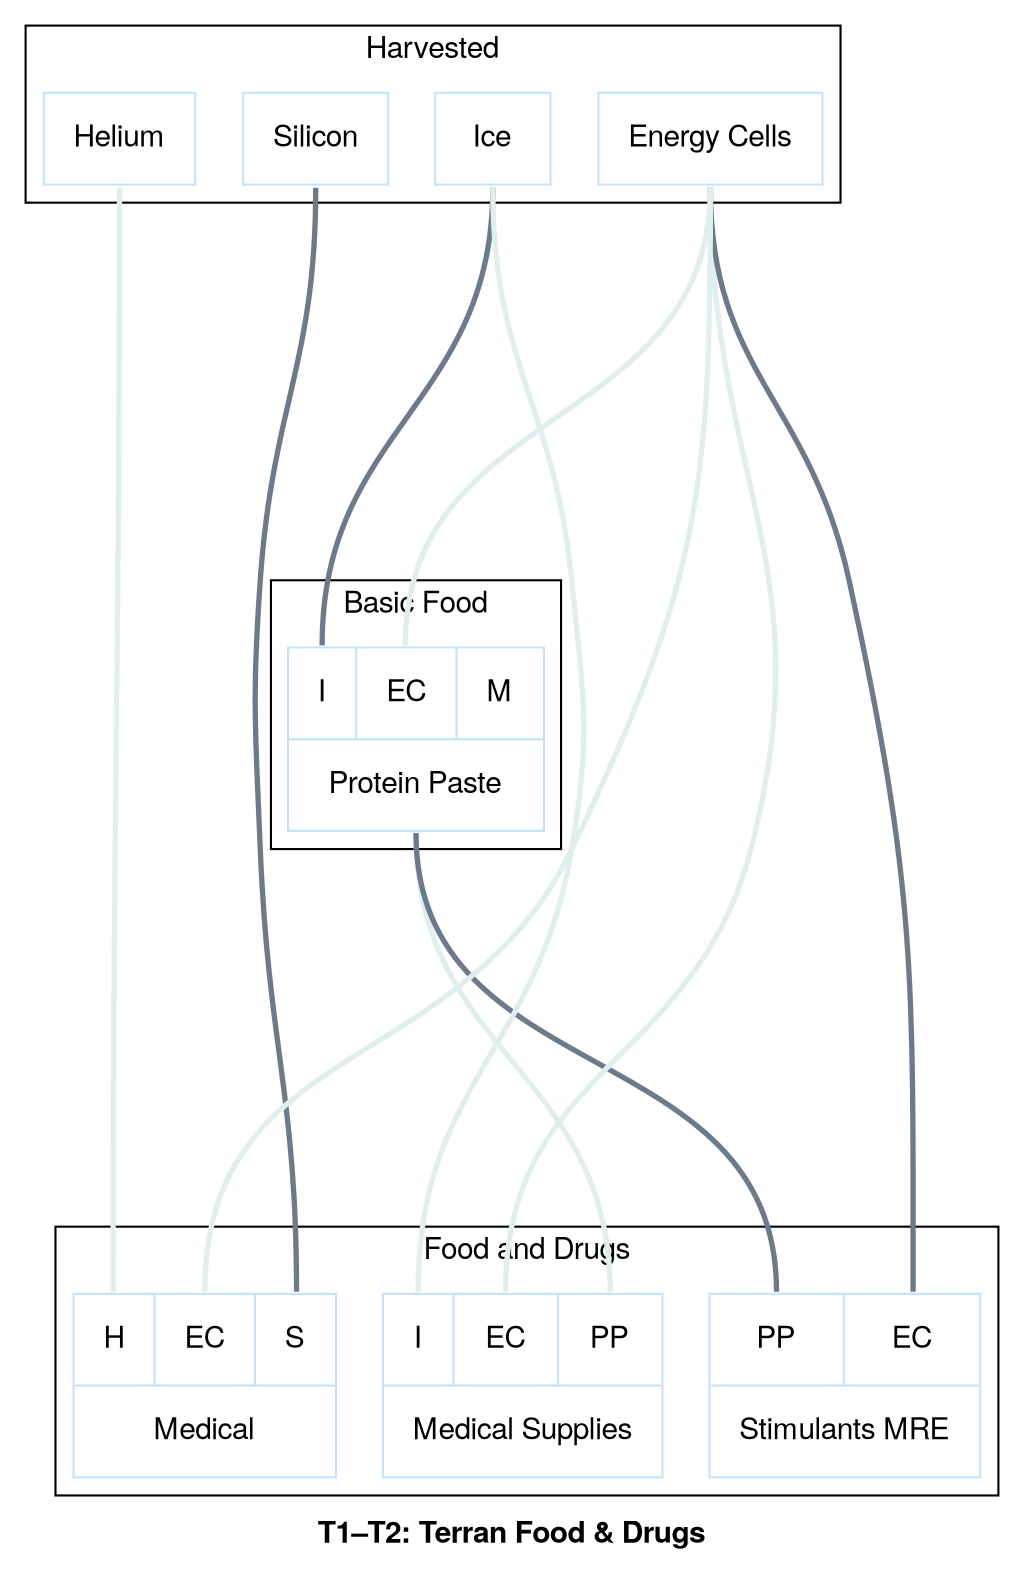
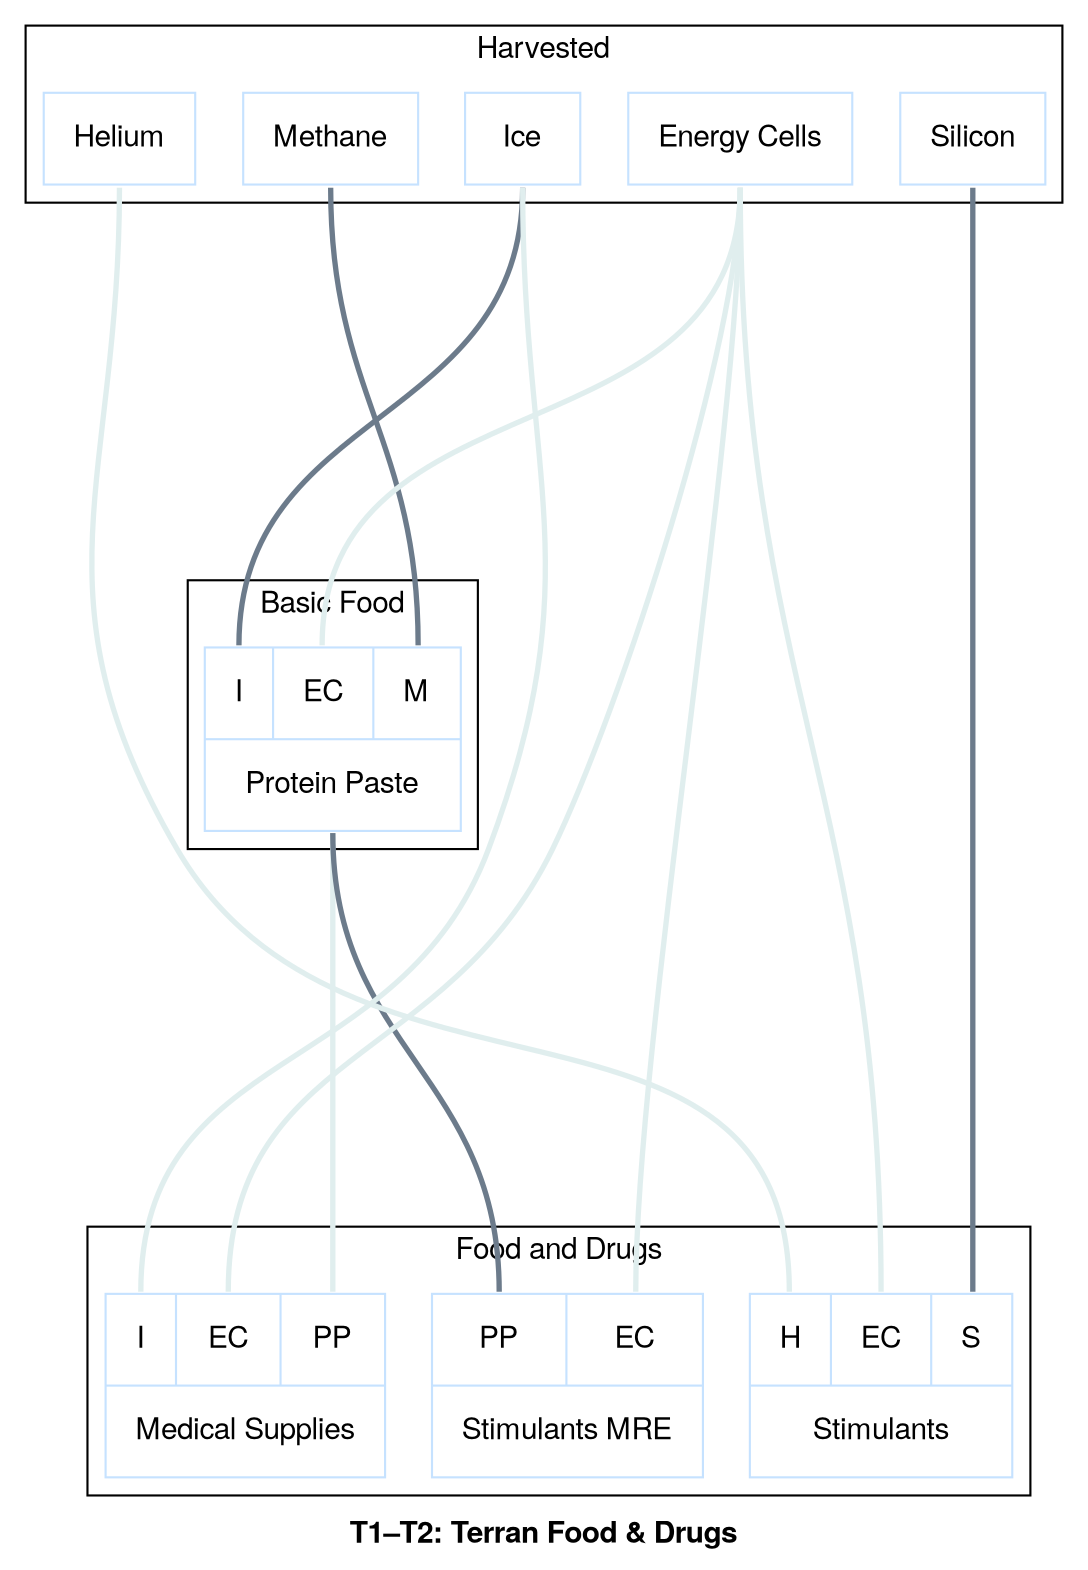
node "Methane": added
edge "Energy Cells" -- "PP": color slategray4 -> azure2
node "H": text "Medical" -> "Stimulants"
